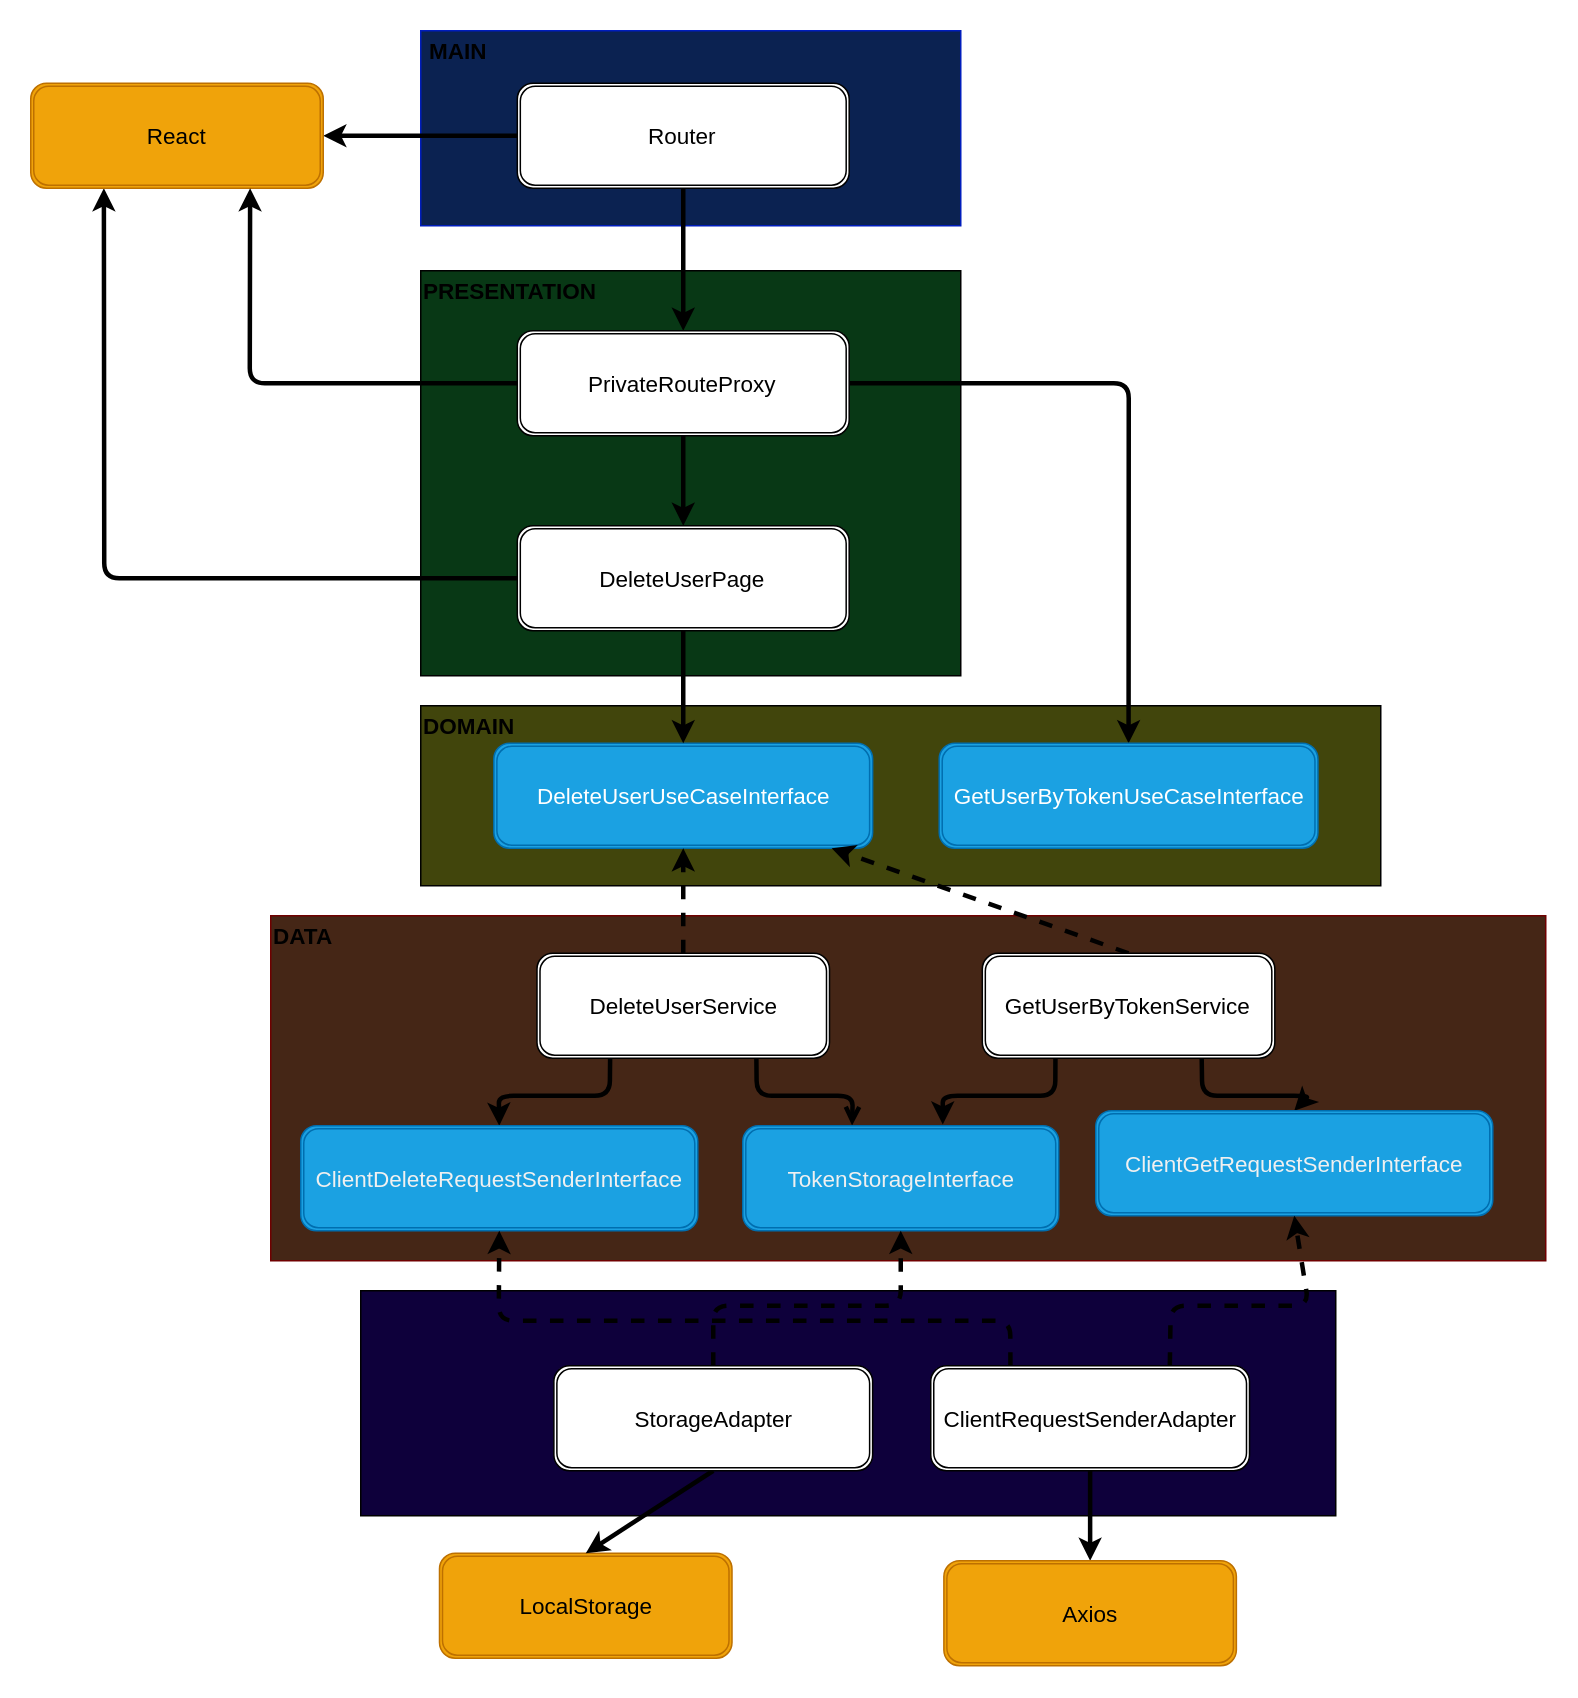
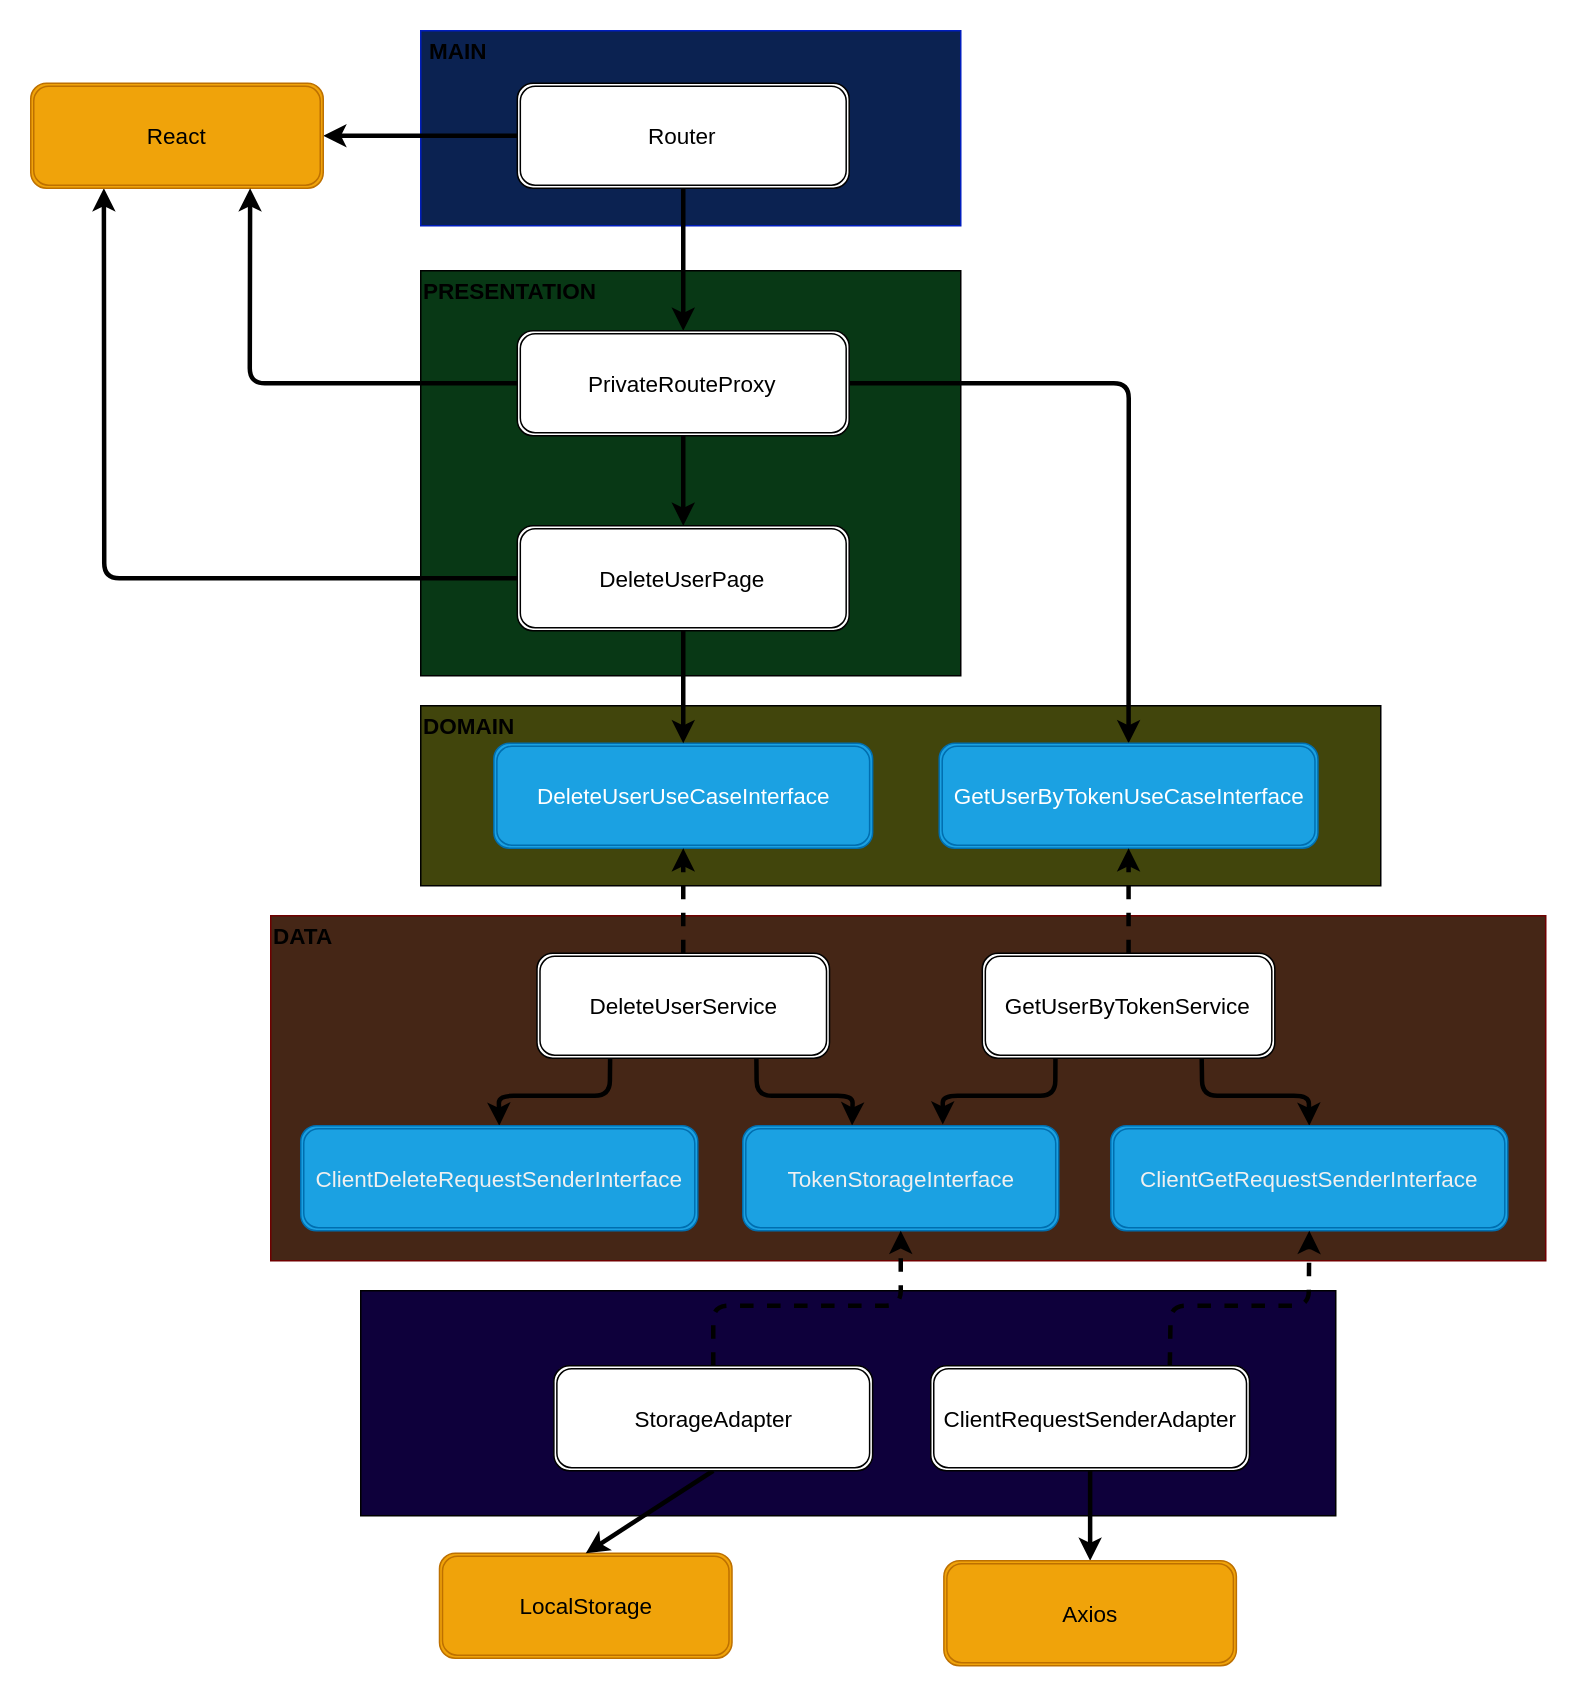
edge "GetUserByTokenService" -> "DeleteUserUseCaseInterface": now "GetUserByTokenService" -> "GetUserByTokenUseCaseInterface"
edge "DeleteUserService" -> "TokenStorageInterface": arrowhead open -> classic
node "ClientGetRequestSenderInterface": moved (1294, 1163) -> (1309, 1178)
edge "ClientRequestSenderAdapter" -> "ClientDeleteRequestSenderInterface": removed
